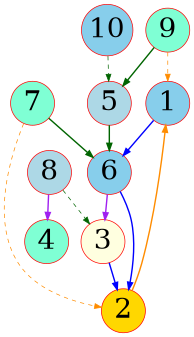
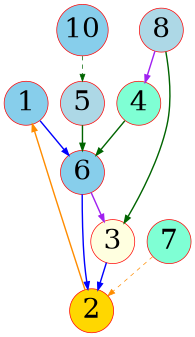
node "9": removed
edge "7" -> "6": now "4" -> "6"
edge "8" -> "3": style dashed -> bold
